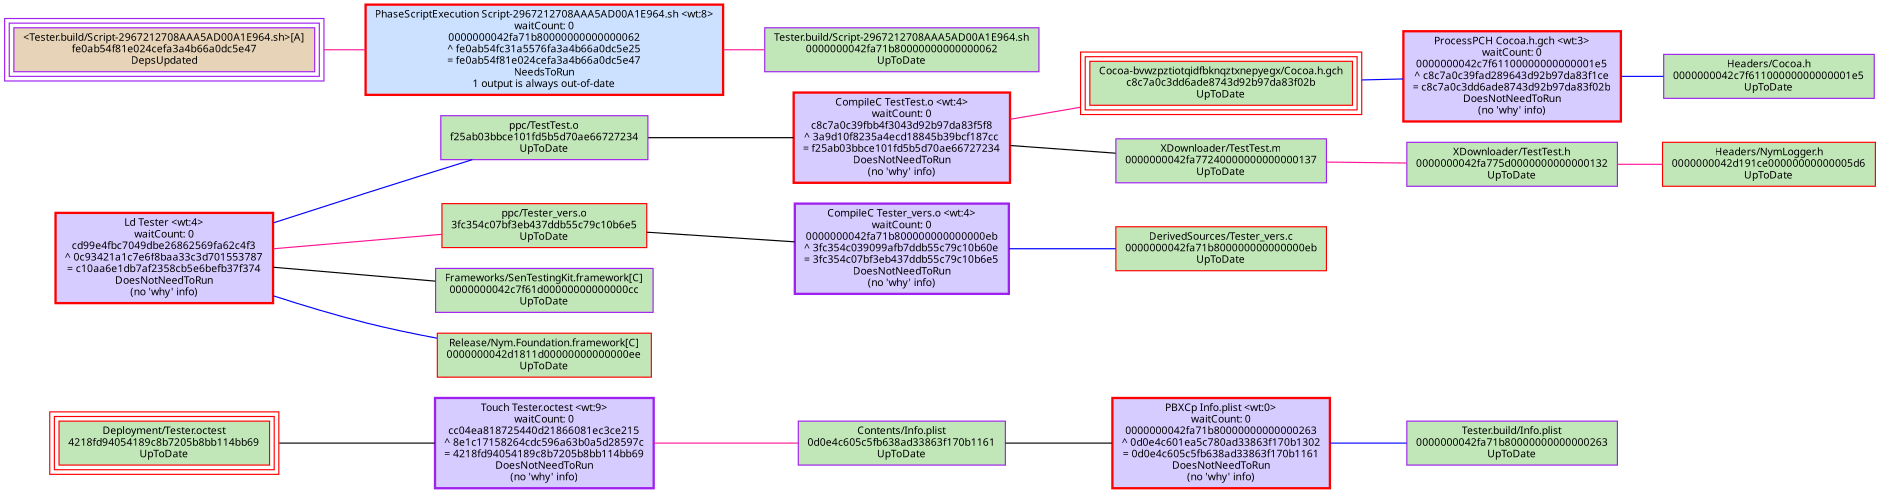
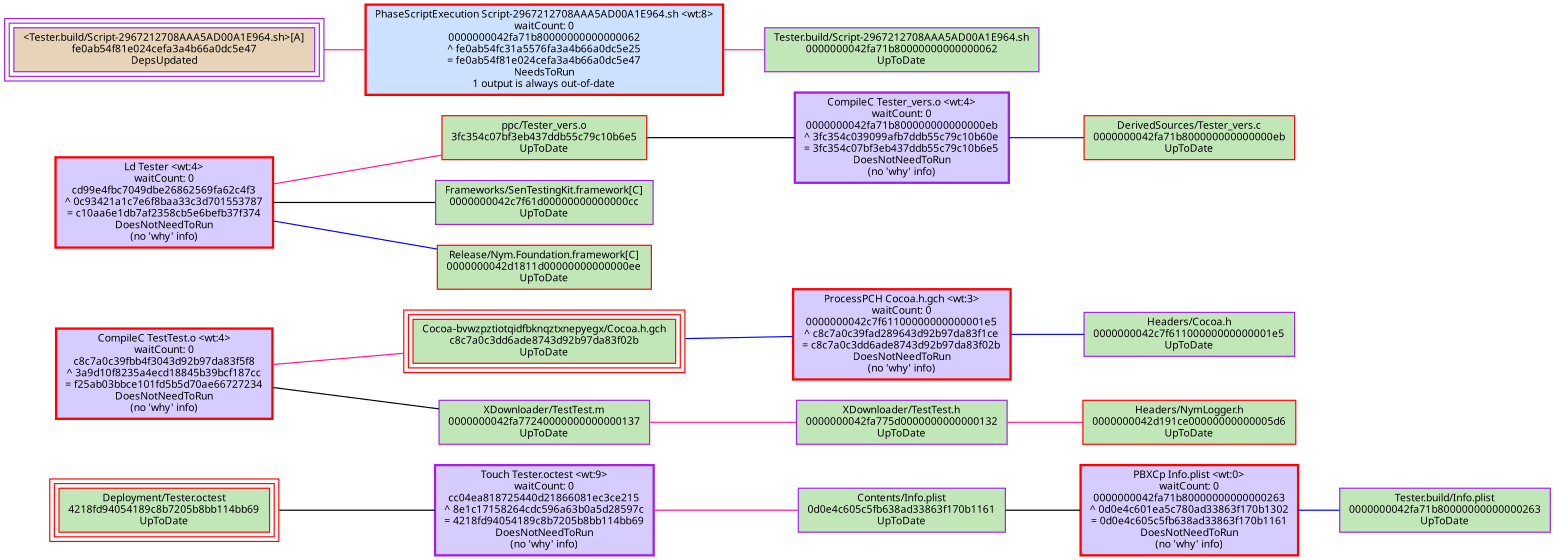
node "ppc/TestTest.o f25ab03bbce101fd5b5d70ae66727234 UpToDate": removed
